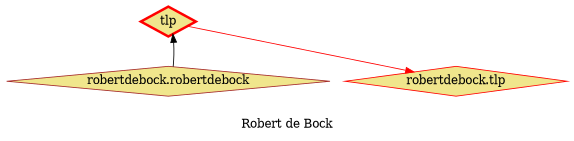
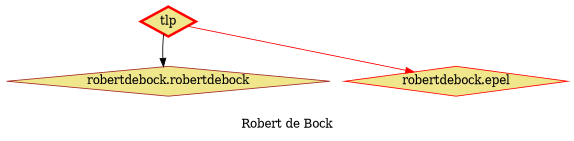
edge "robertdebock.robertdebock" -> "tlp": reversed
node "robertdebock.tlp": label "robertdebock.tlp" -> "robertdebock.epel"
